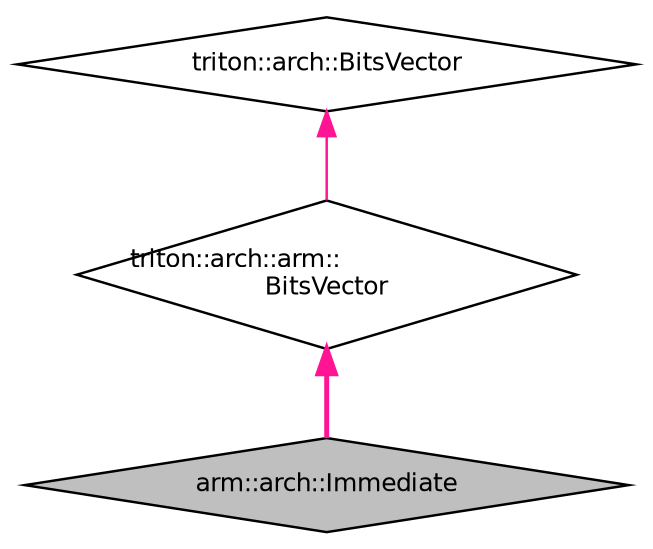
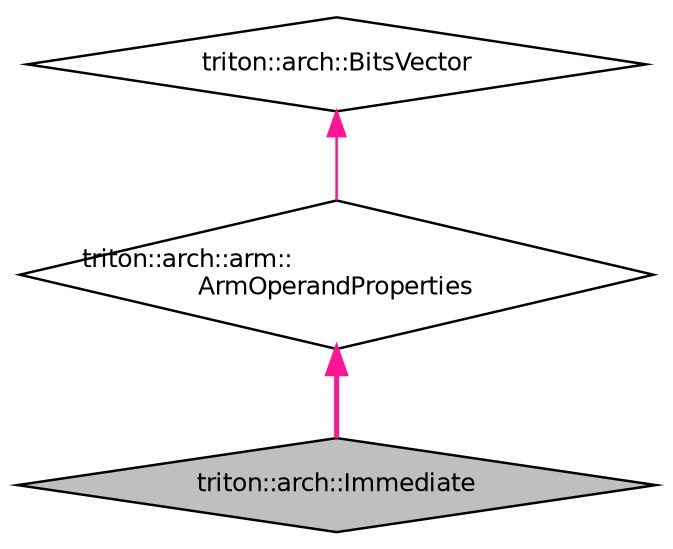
node "triton::arch::arm:: BitsVector": label "triton::arch::arm:: BitsVector" -> "triton::arch::arm:: ArmOperandProperties"
node "arm::arch::Immediate": label "arm::arch::Immediate" -> "triton::arch::Immediate"
